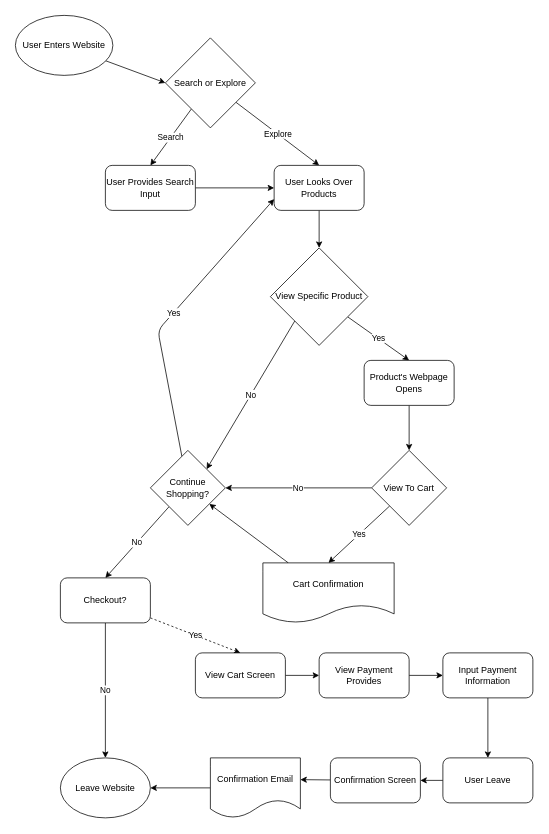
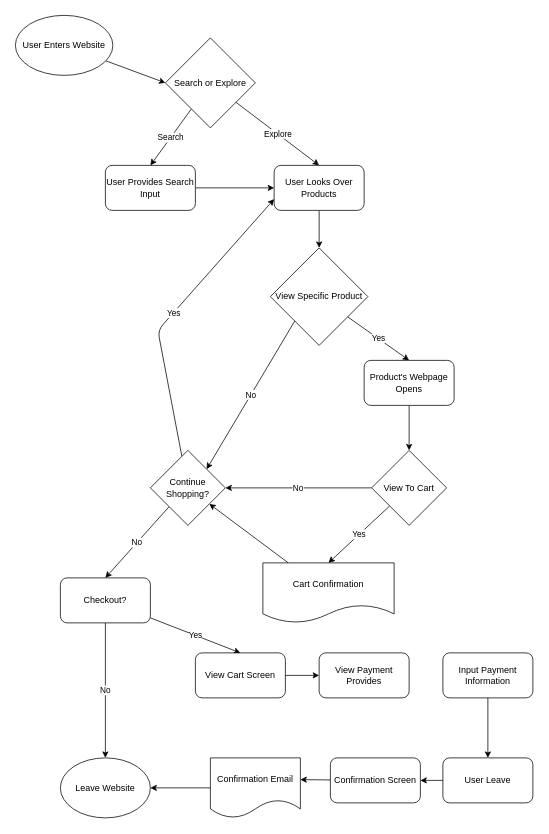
edge "Checkout?" -> "View Cart Screen": style dashed -> solid
edge "View Payment Provides" -> "Input Payment Information": removed
